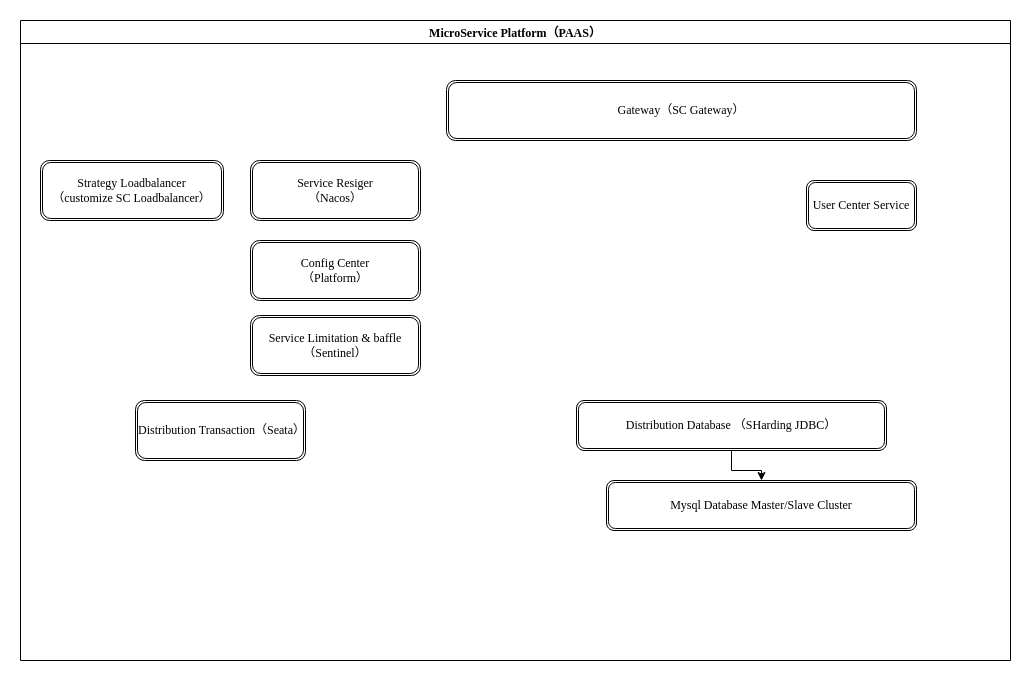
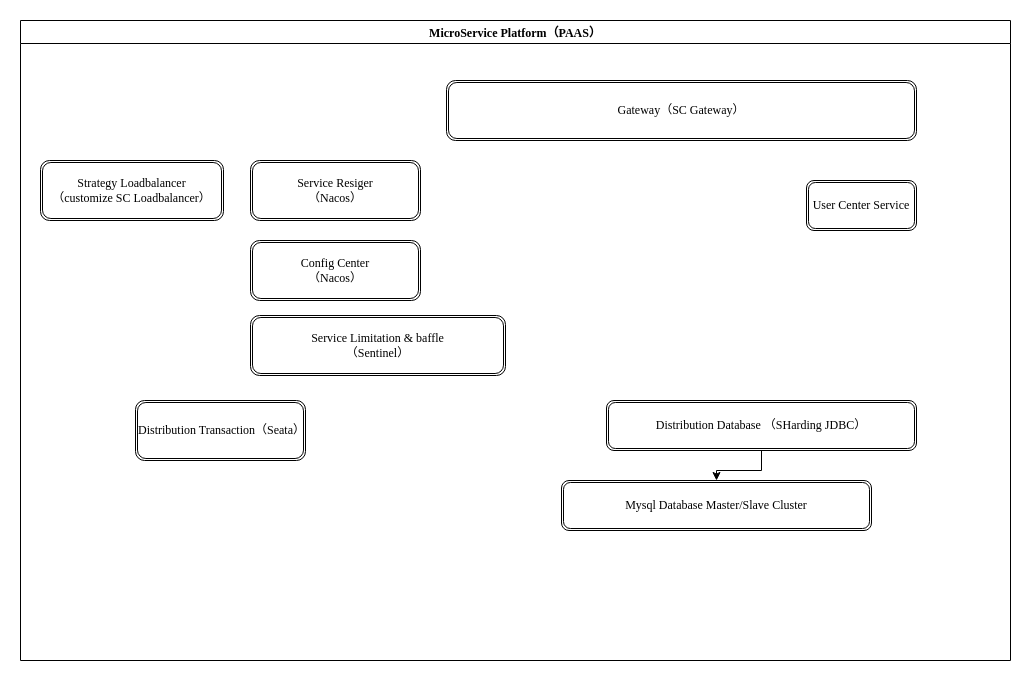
node "Config Center （Platform）": label "Config Center （Platform）" -> "Config Center （Nacos）"
node "Service Limitation & baffle （Sentinel）": size 170x60 -> 255x60
node "Distribution Database （SHarding JDBC）": moved (732, 426) -> (762, 426)
node "Mysql Database Master/Slave Cluster": moved (762, 506) -> (717, 506)
